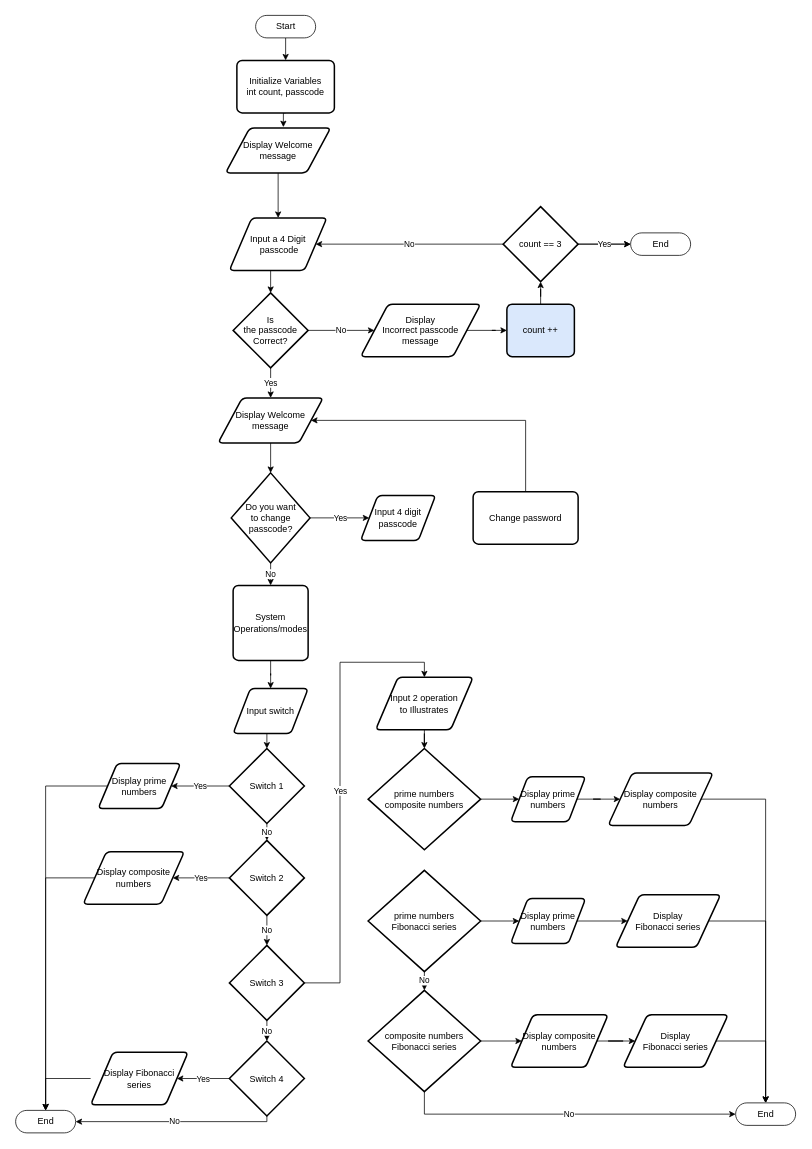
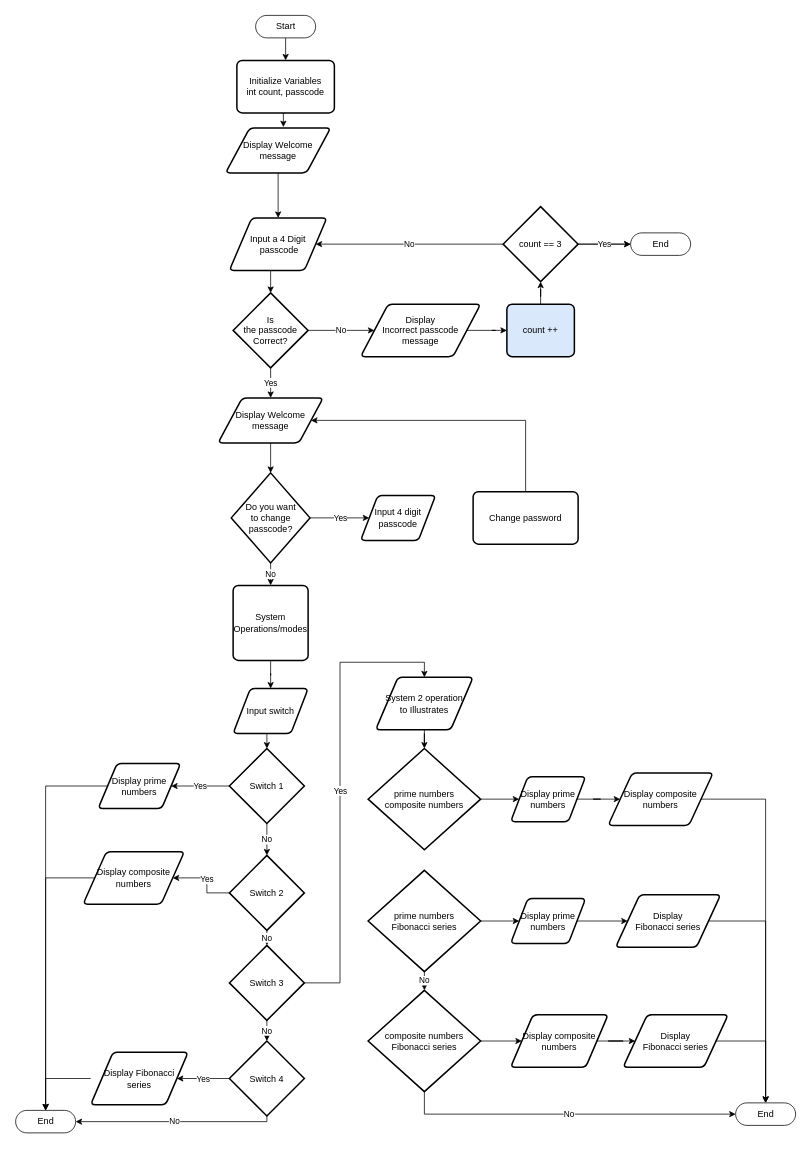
node "Input 2 operation to Illustrates": label "Input 2 operation to Illustrates" -> "System 2 operation to Illustrates"
node "Switch 2": moved (267, 878) -> (267, 893)
